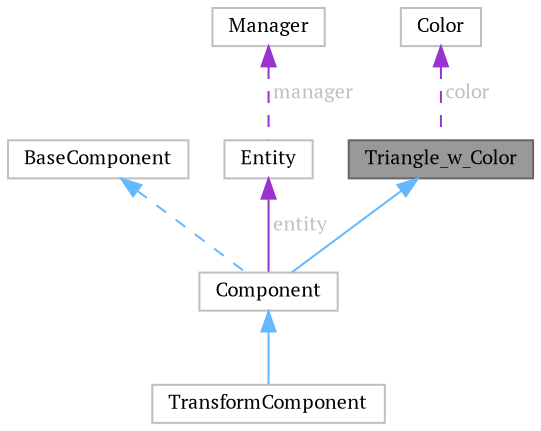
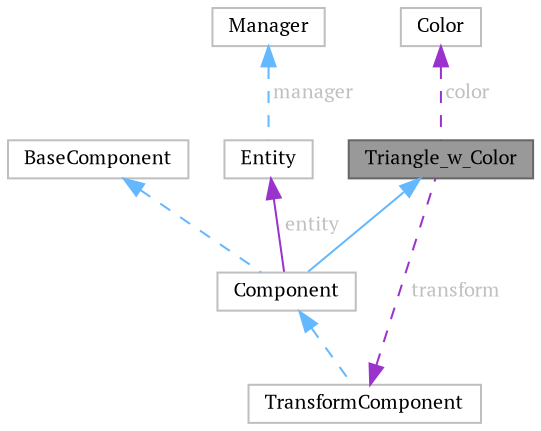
edge "Entity" -> "Manager": color darkorchid3 -> steelblue1
edge "Triangle_w_Color" -> "TransformComponent": added, label "transform"
edge "TransformComponent" -> "Component": style solid -> dashed
